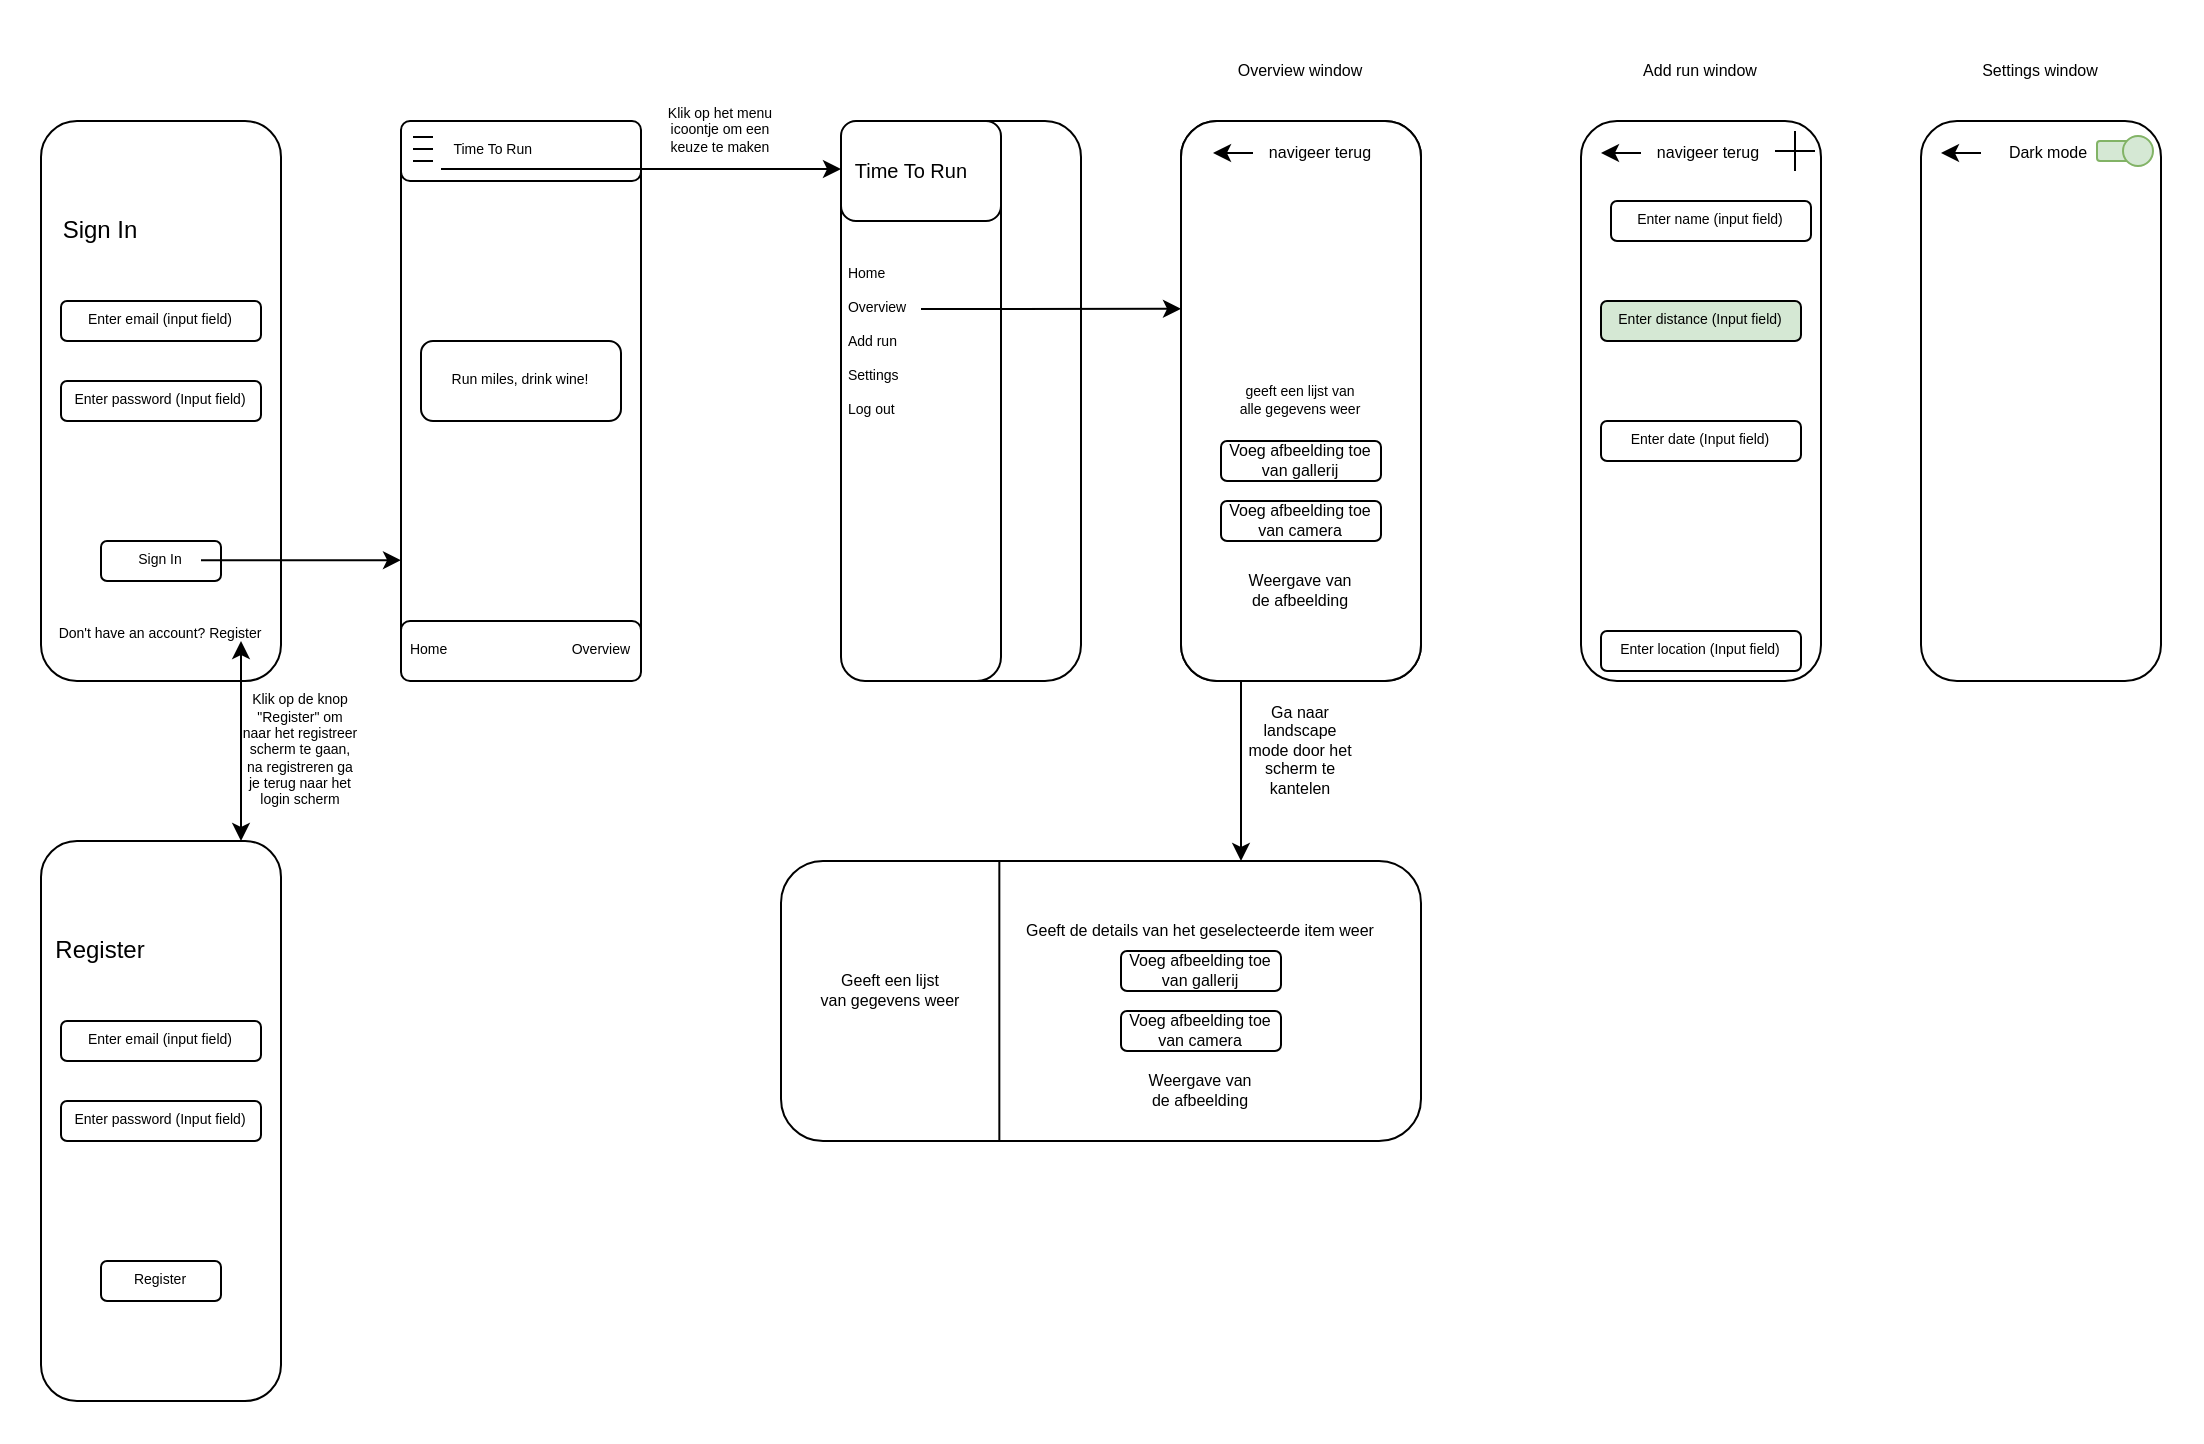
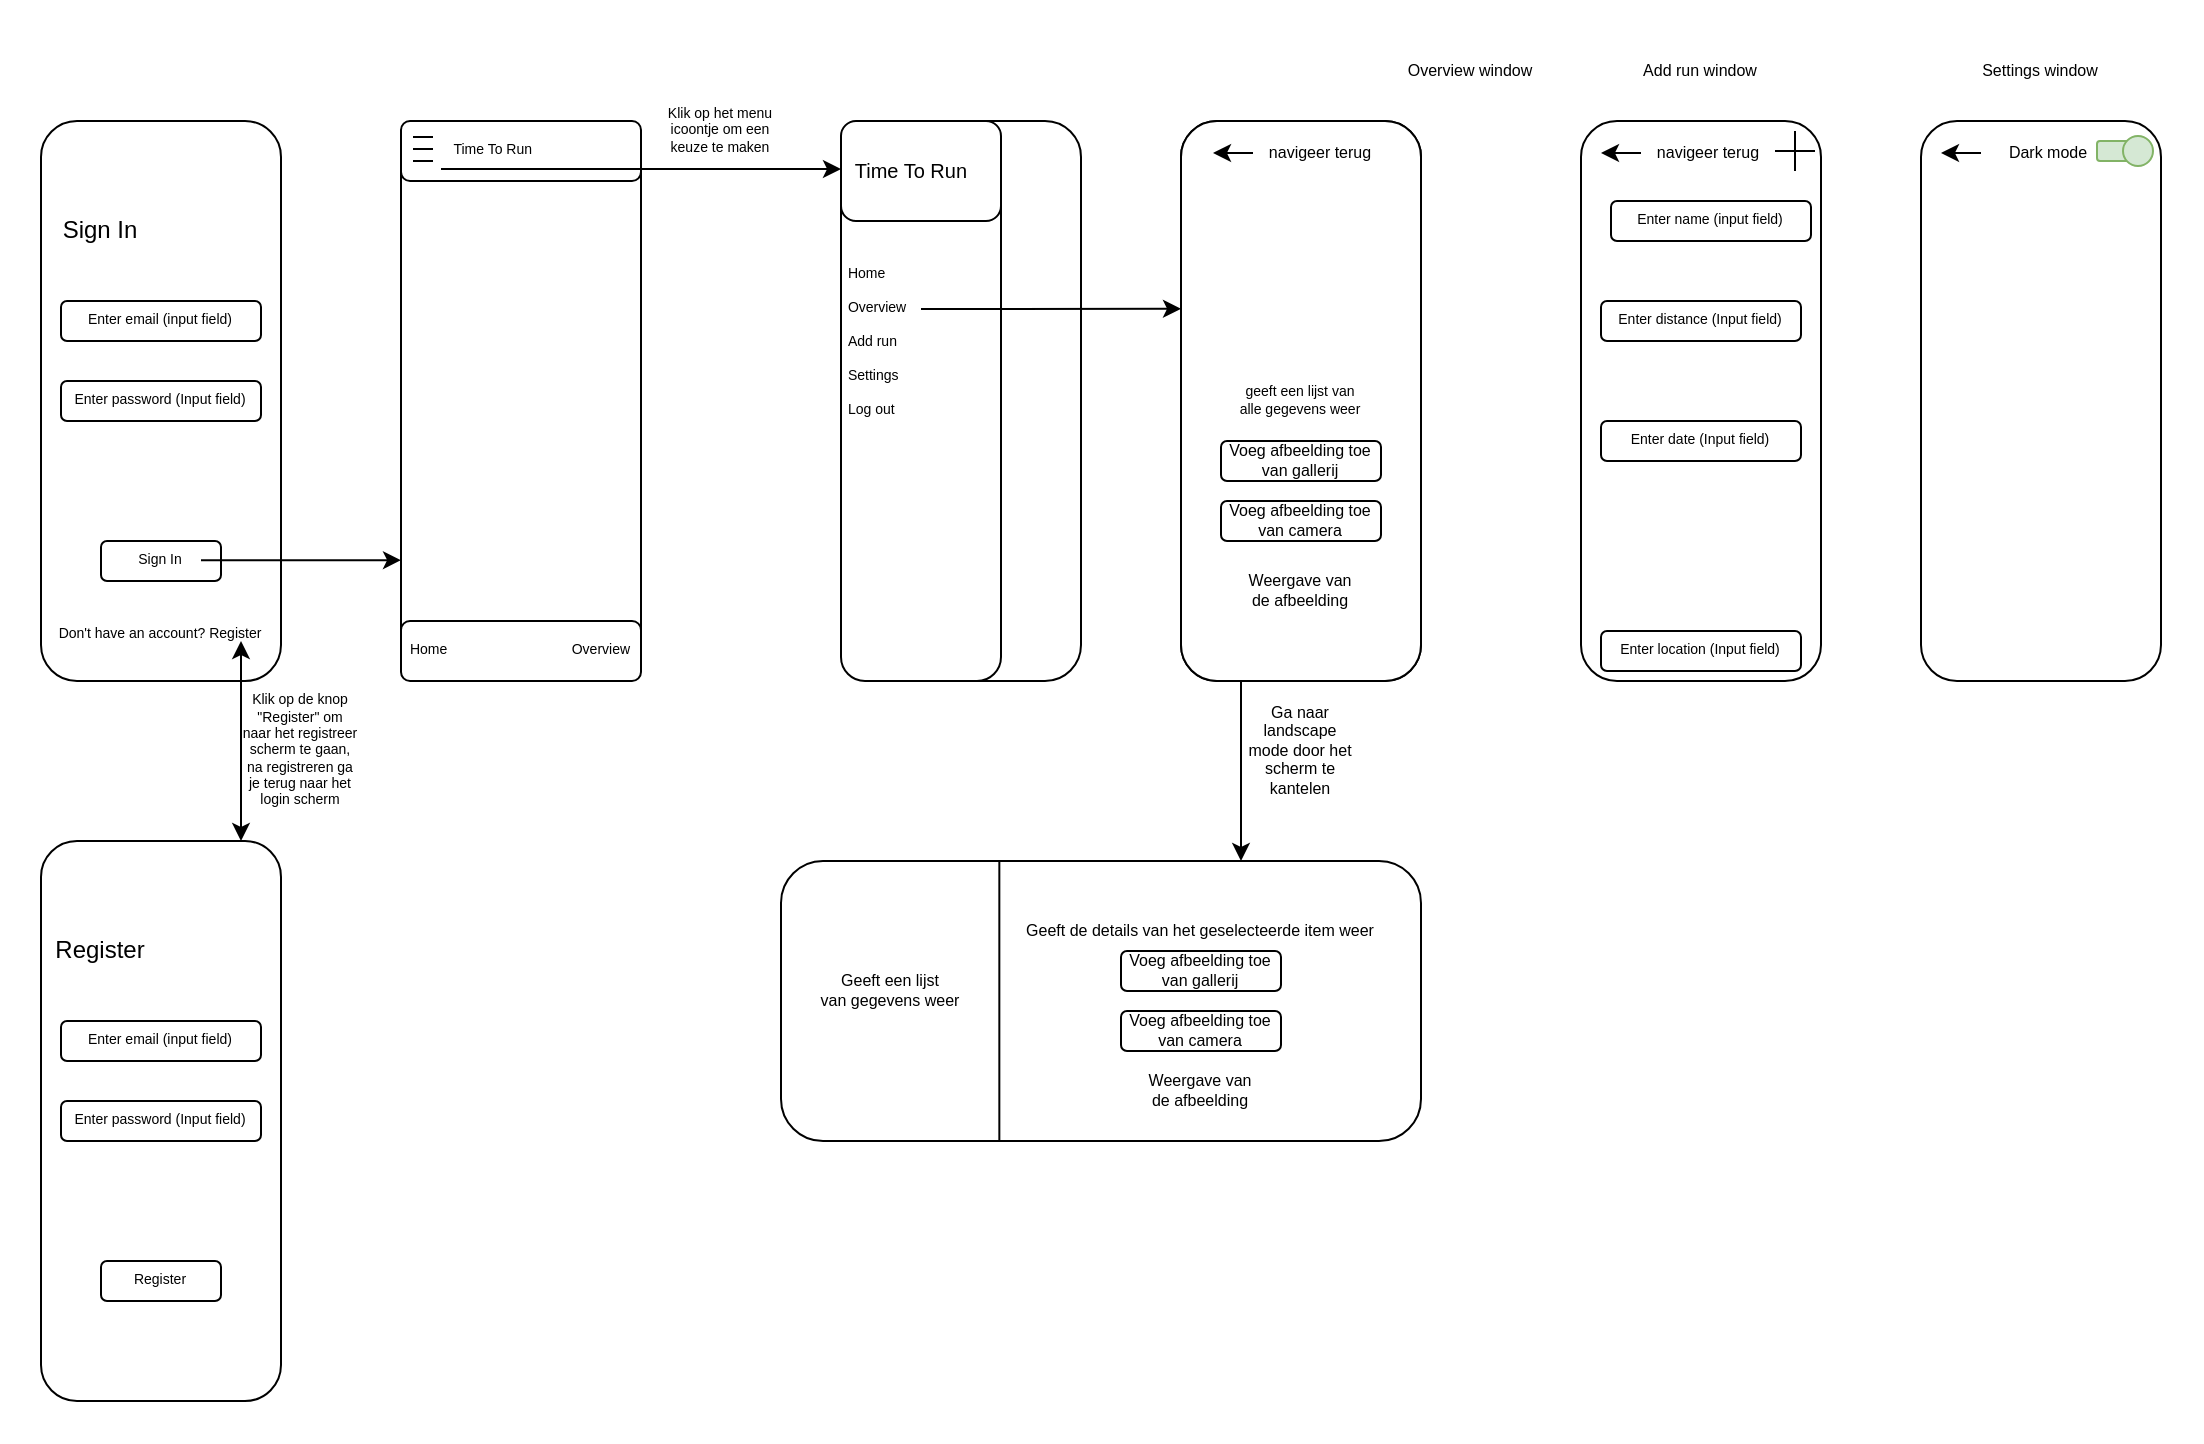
node "Overview window": moved (1301, 71) -> (1471, 71)
node "Enter distance (Input field)": fillcolor #d5e8d4 -> #ffffff
node "Run miles, drink wine!": removed
